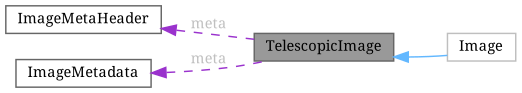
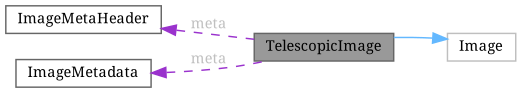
edge "Image" -> "TelescopicImage": reversed
